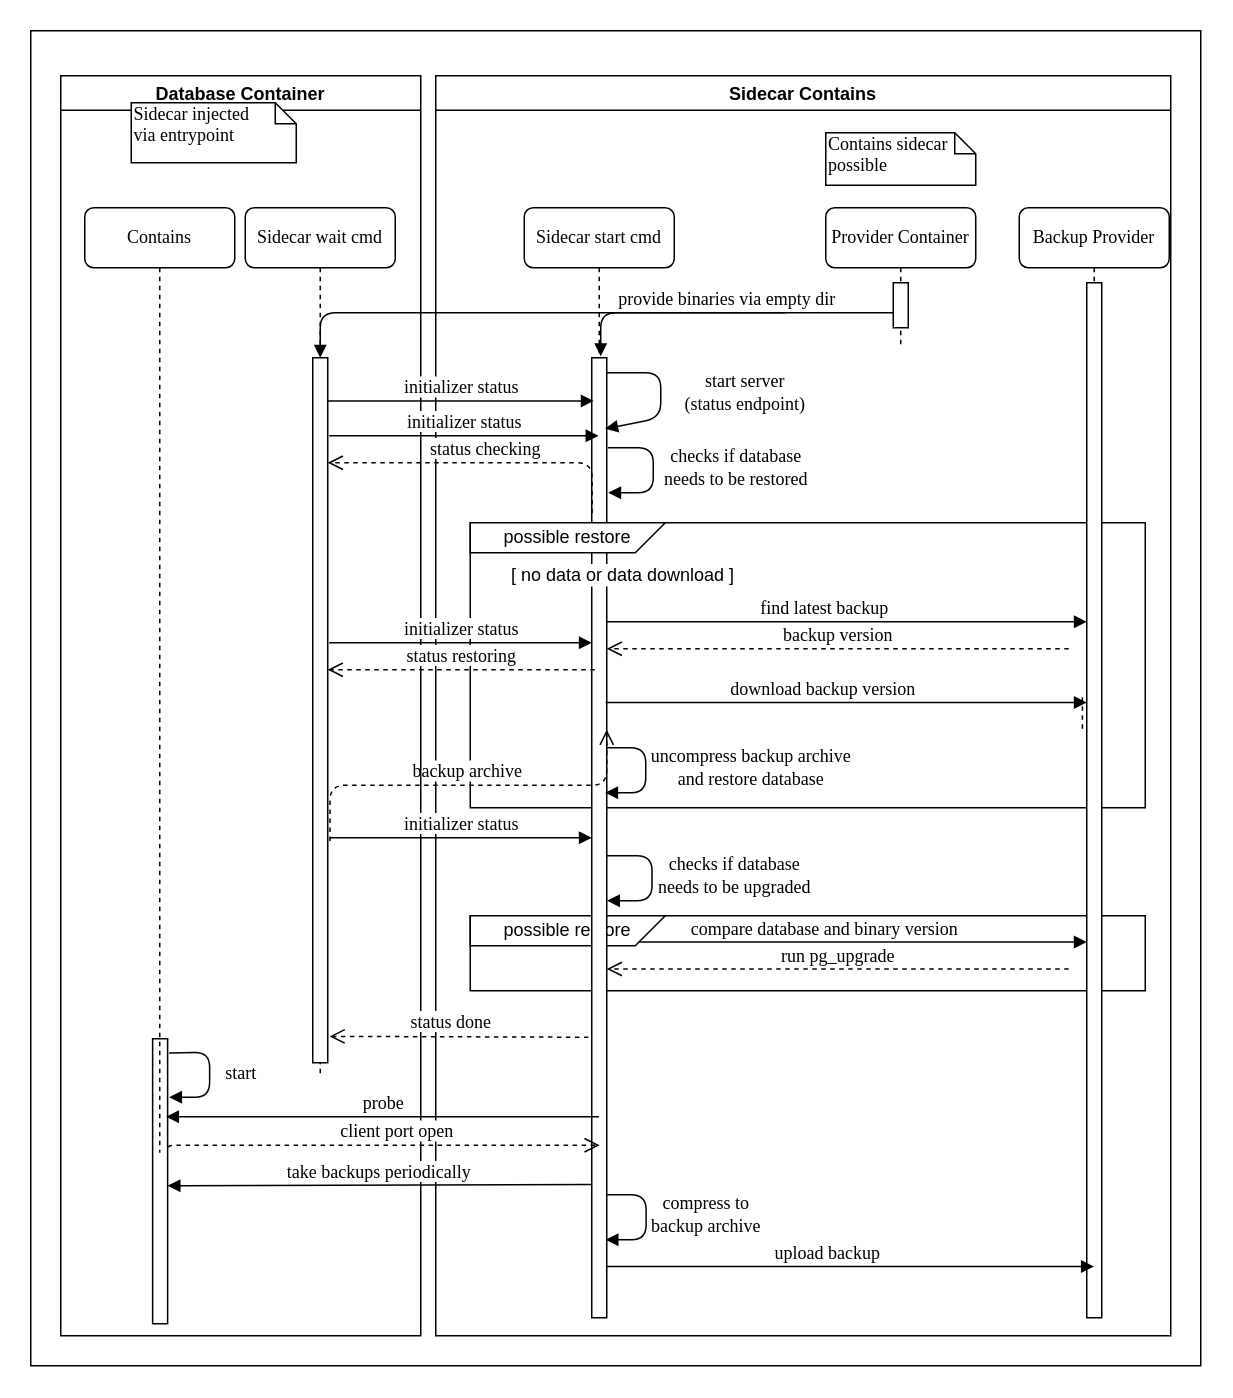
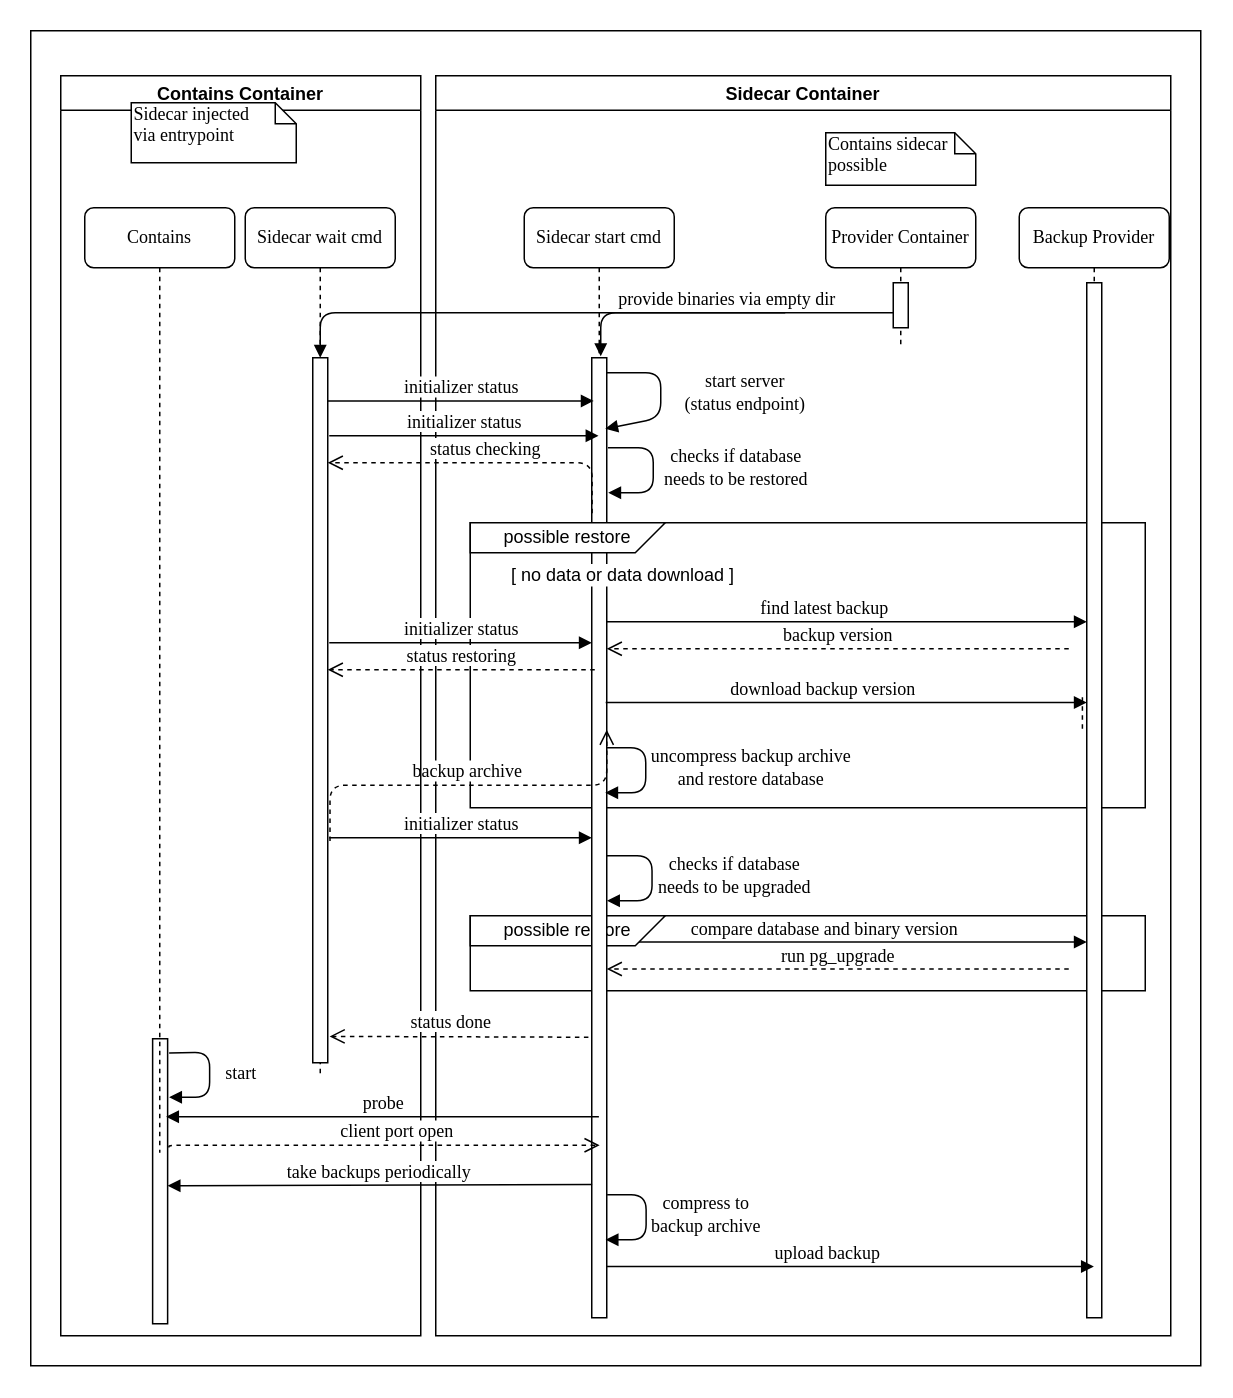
node "Database Container": label "Database Container" -> "Contains Container"
node "Sidecar Contains": label "Sidecar Contains" -> "Sidecar Container"
